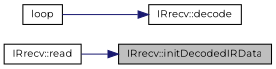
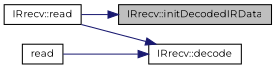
node "loop": label "loop" -> "read"
edge "IRrecv::read" -> "IRrecv::decode": added
